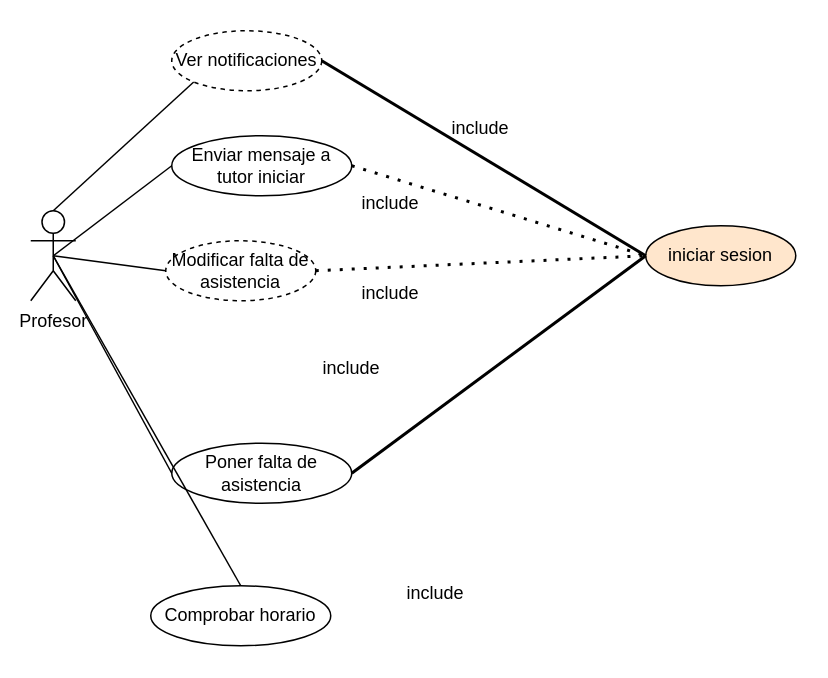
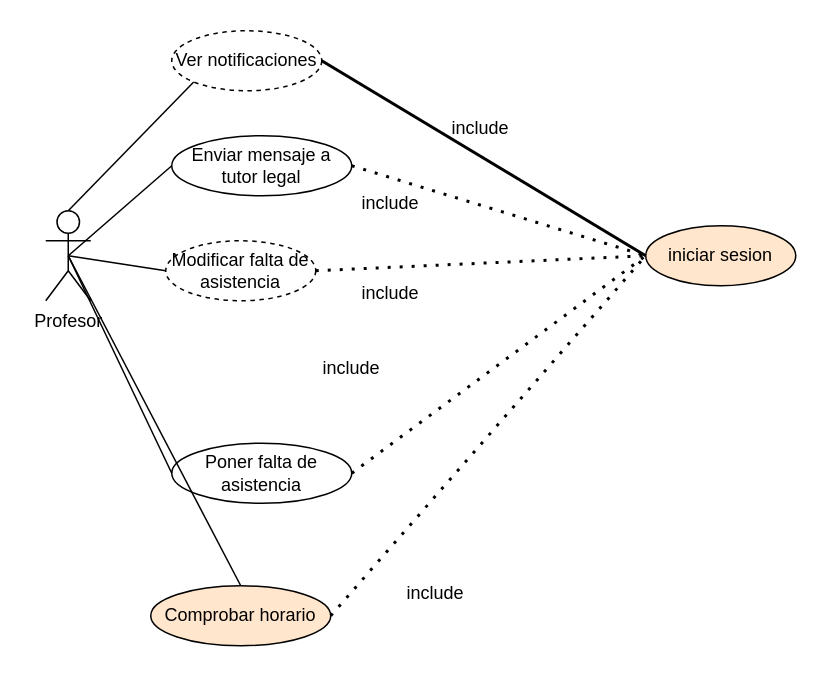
node "Enviar mensaje a tutor iniciar": label "Enviar mensaje a tutor iniciar" -> "Enviar mensaje a tutor legal"
node "Profesor": moved (53, 256) -> (68, 256)
edge "iniciar sesion" -- "Poner falta de asistencia": style solid -> dashed
edge "iniciar sesion" -- "Comprobar horario": added
node "Comprobar horario": fillcolor #ffffff -> #ffe6cc
